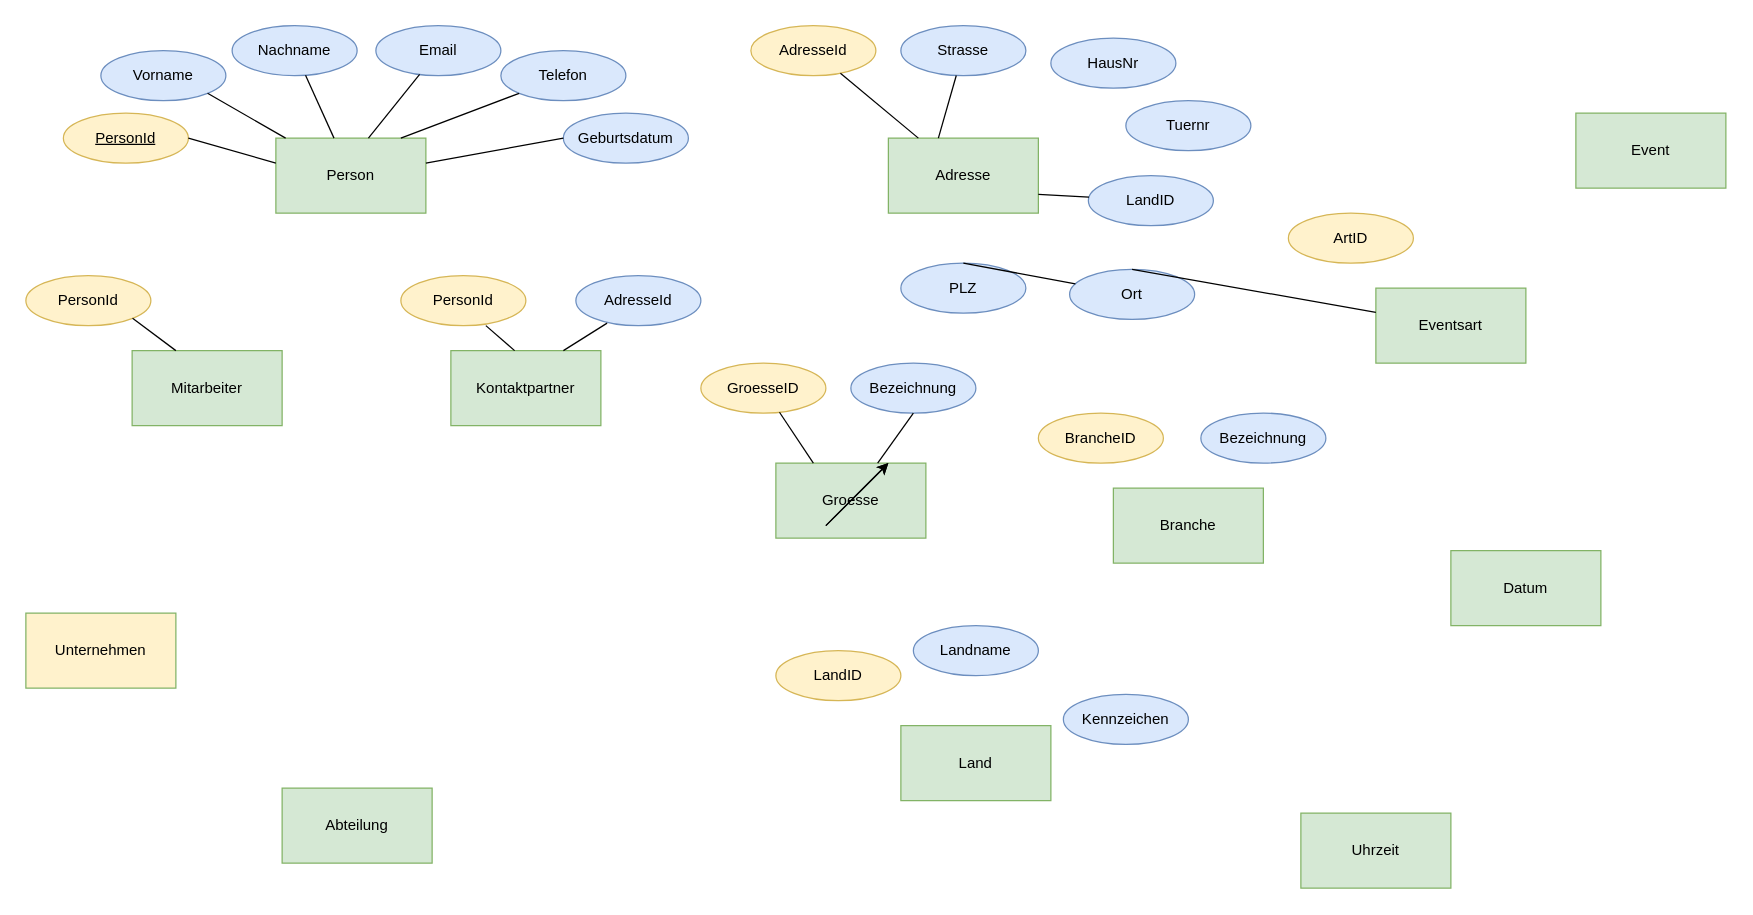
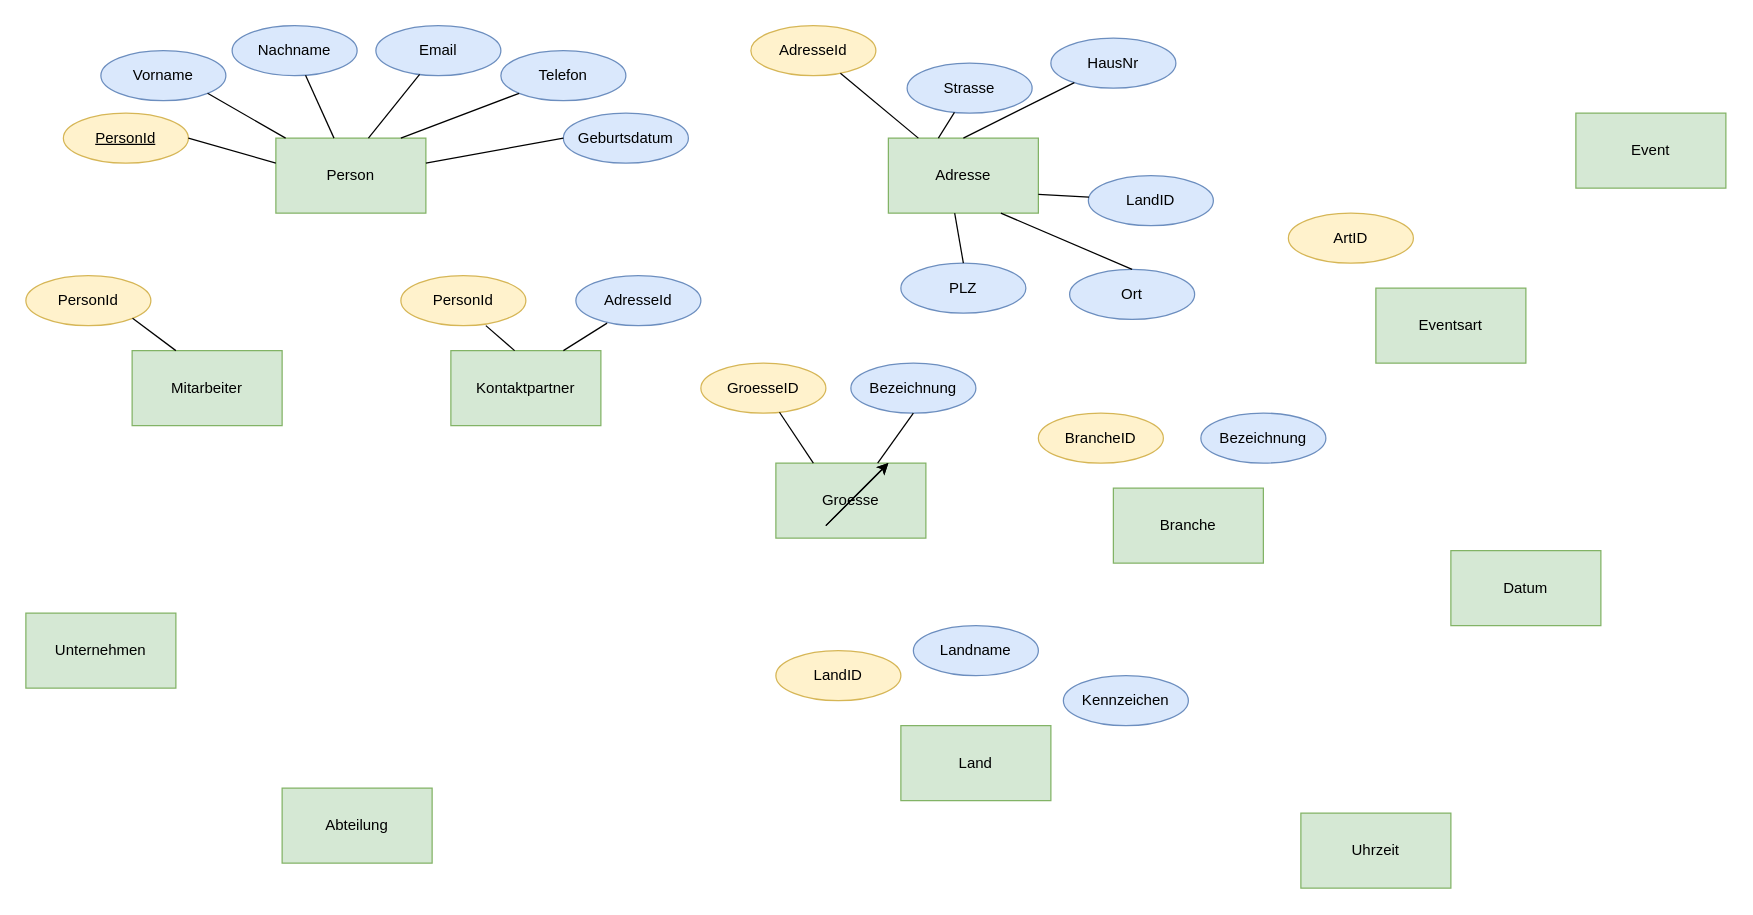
node "Strasse": moved (963, 51) -> (969, 88)
edge "HausNr" -- "Adresse": added
node "Tuernr": removed
edge "PLZ" -- "Ort": now "PLZ" -- "Adresse"
edge "Ort" -- "Eventsart": now "Ort" -- "Adresse"
node "Unternehmen": fillcolor #fff2cc -> #d5e8d4
node "Kennzeichen": moved (1126, 719) -> (1126, 701)
